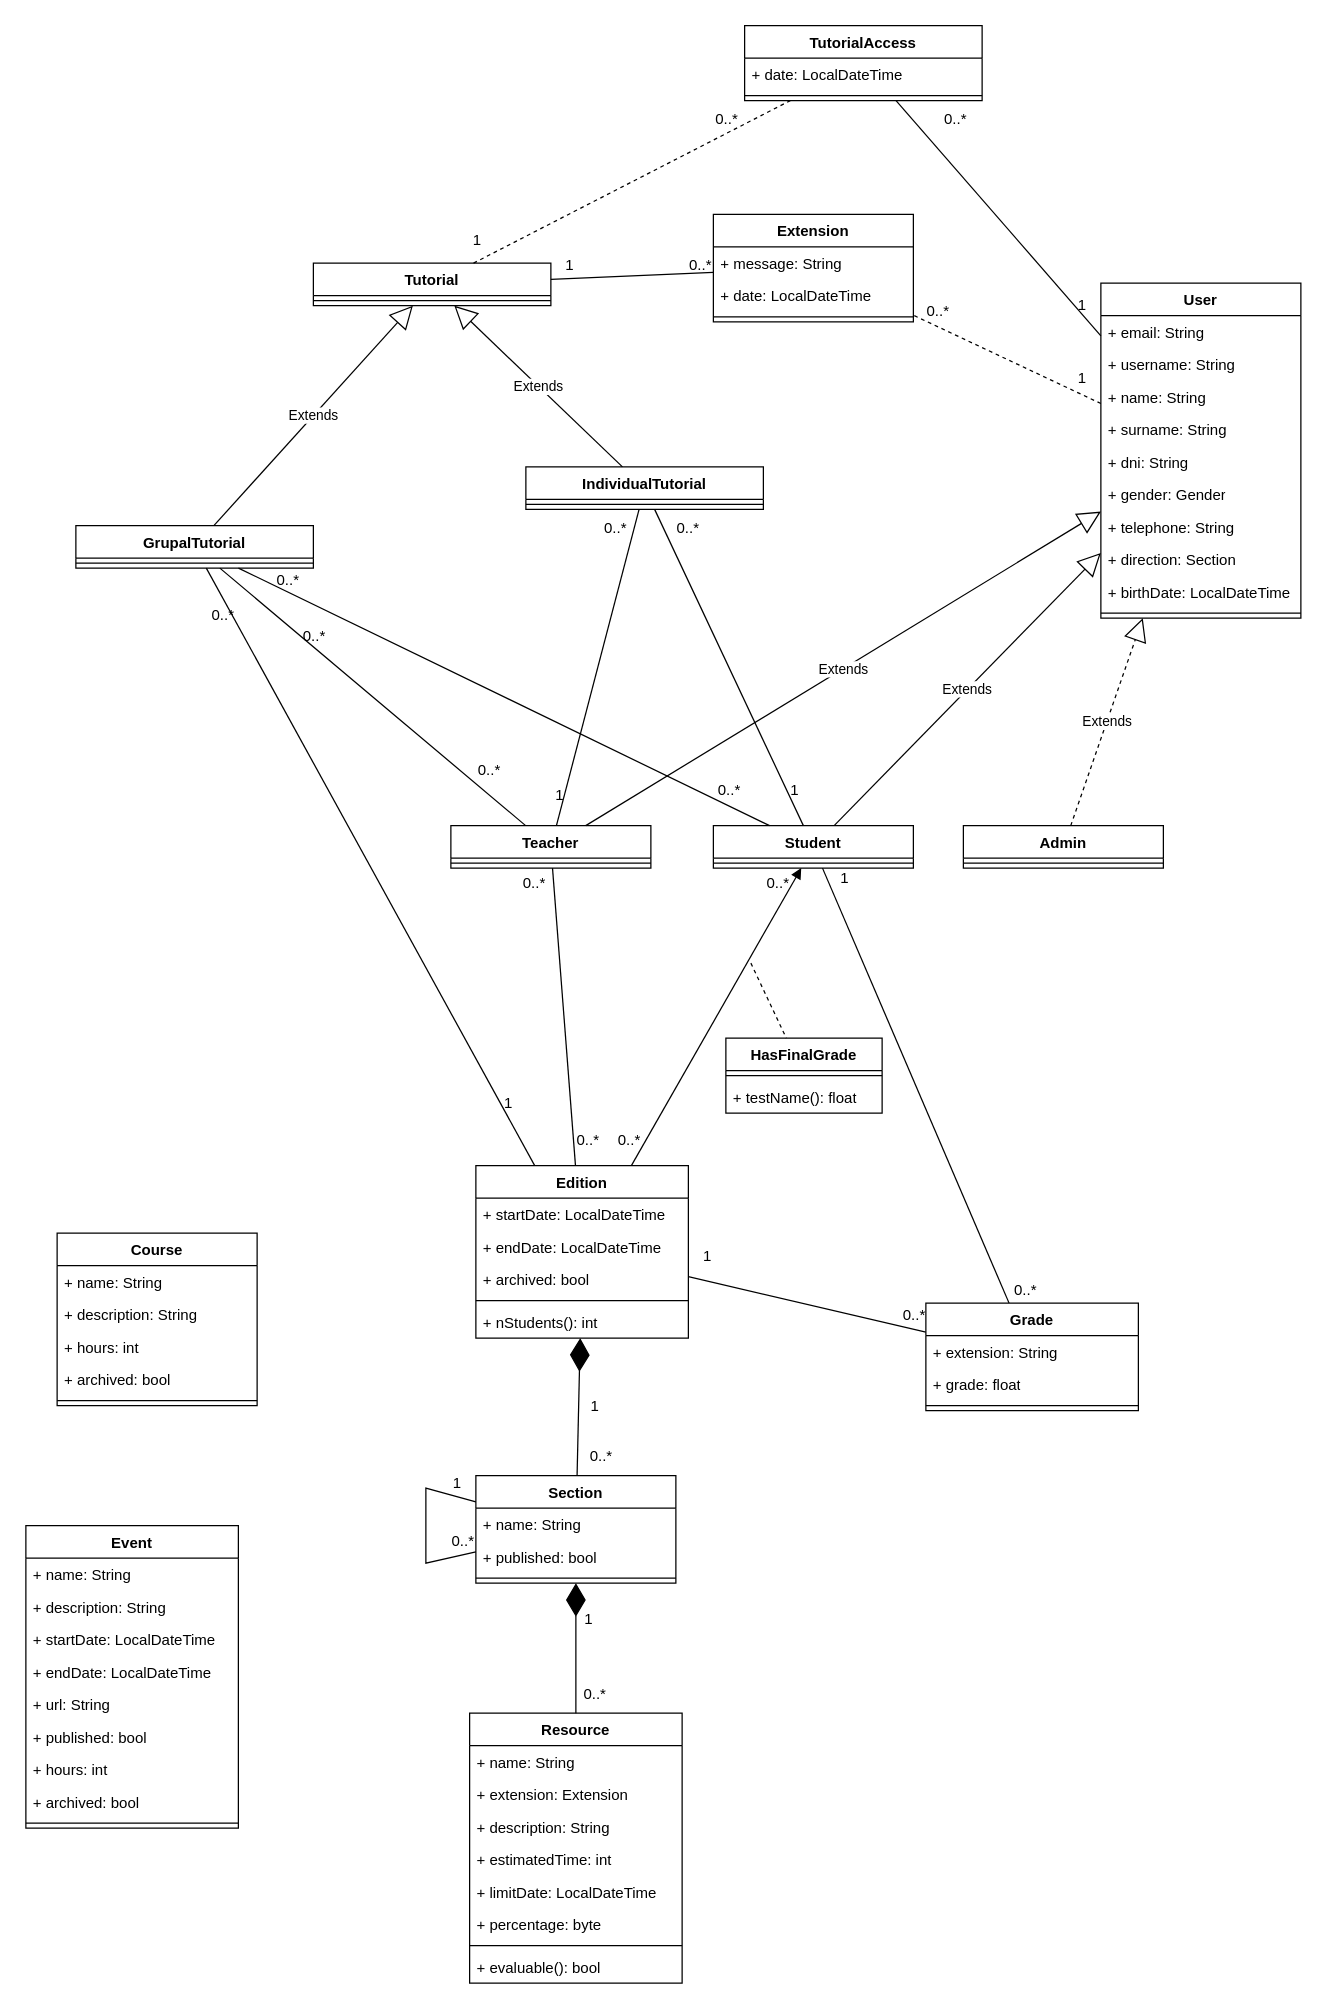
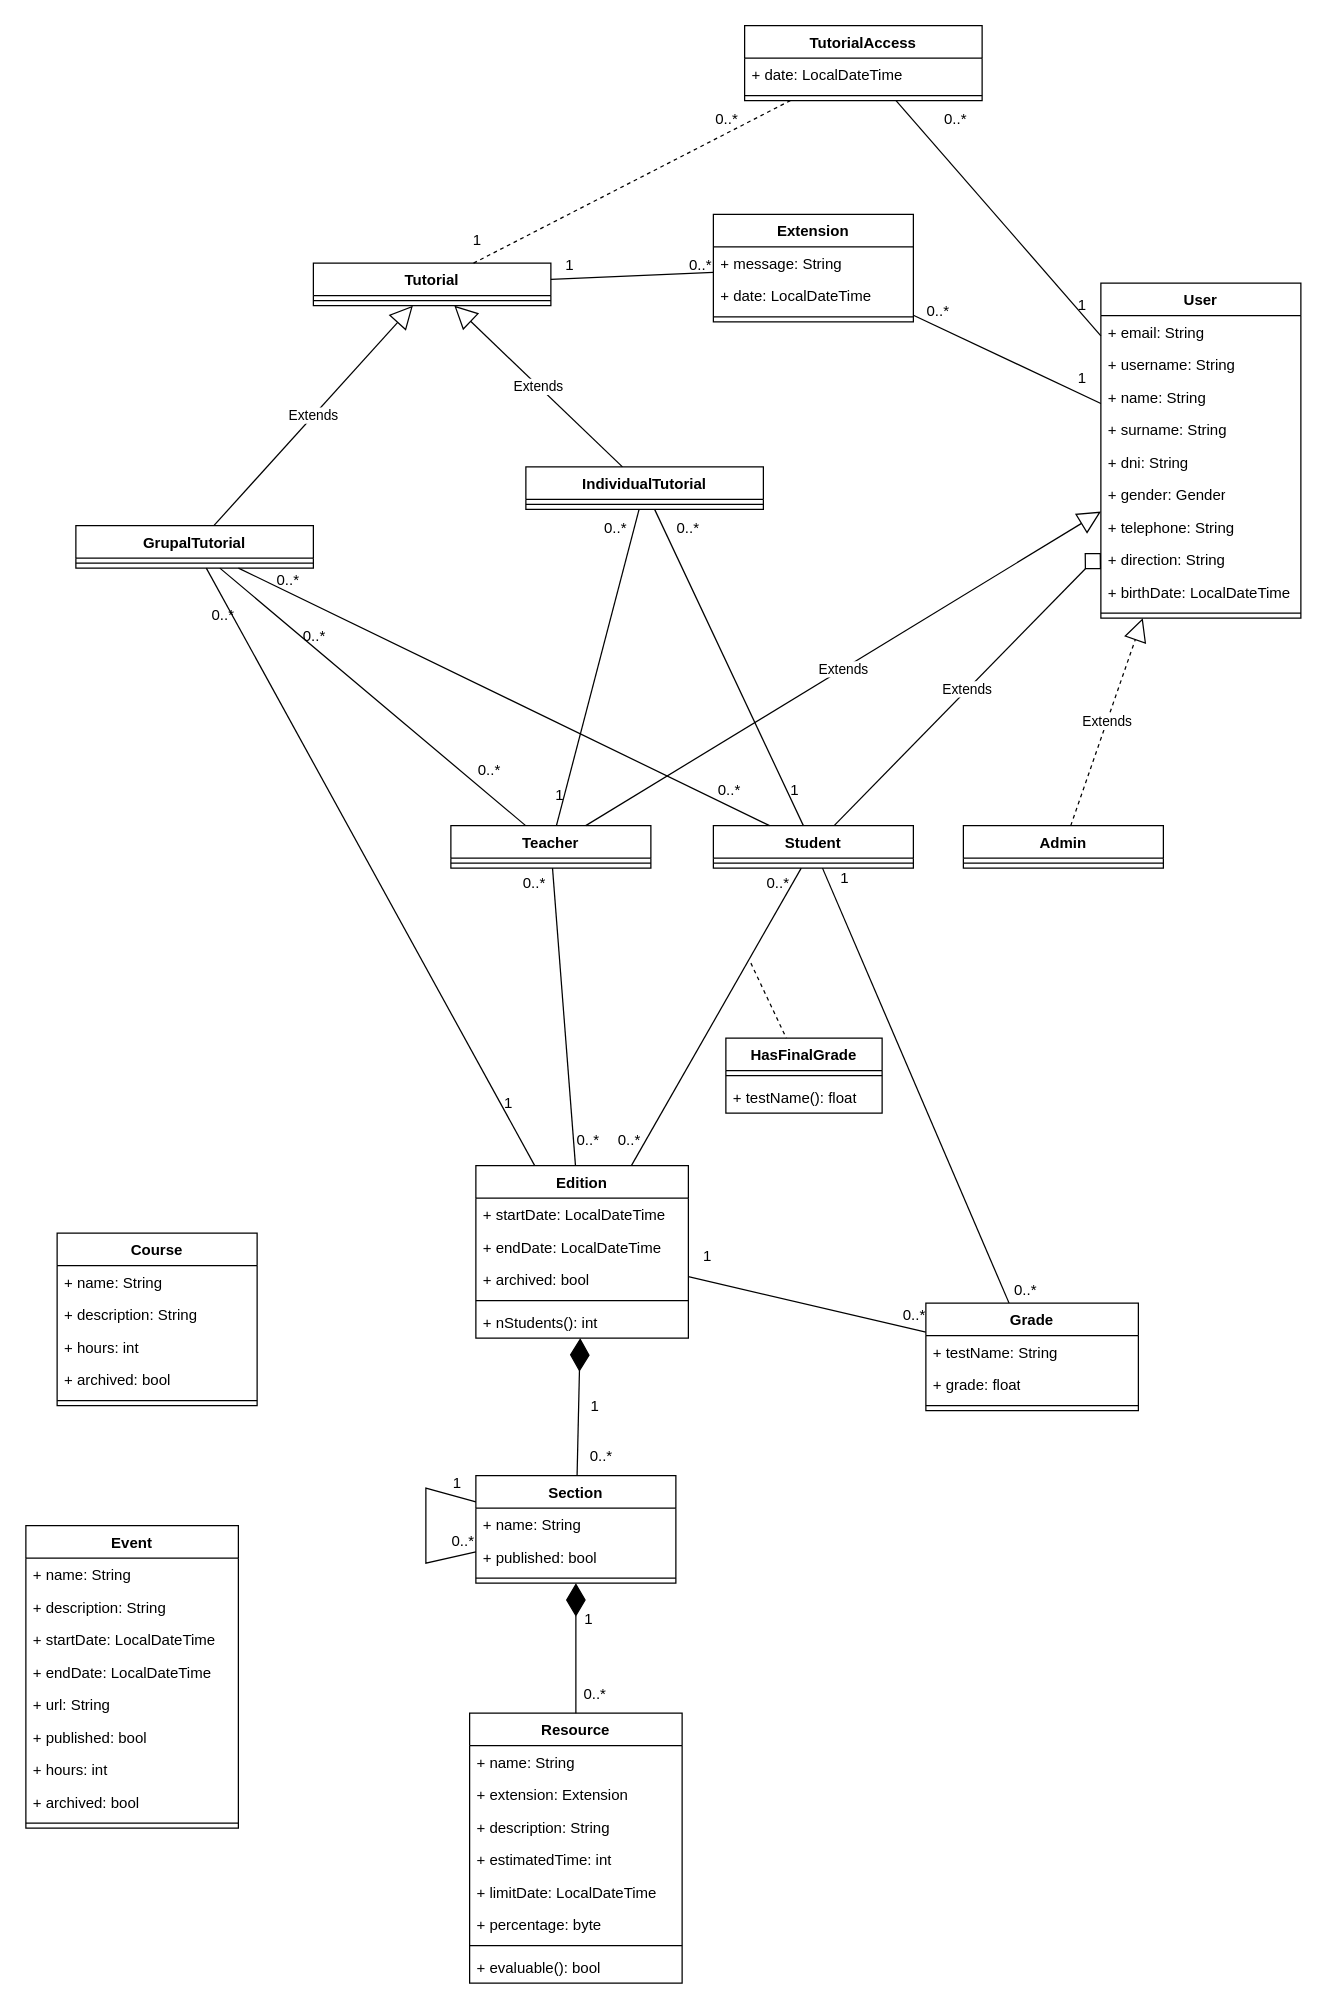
edge "Extension" -- "User": style dashed -> solid
node "+ direction: Section": label "+ direction: Section" -> "+ direction: String"
edge "Student" -> "User": arrowhead block -> diamond
edge "Edition" -> "Student": arrowhead block -> none
node "+ extension: String": label "+ extension: String" -> "+ testName: String"
